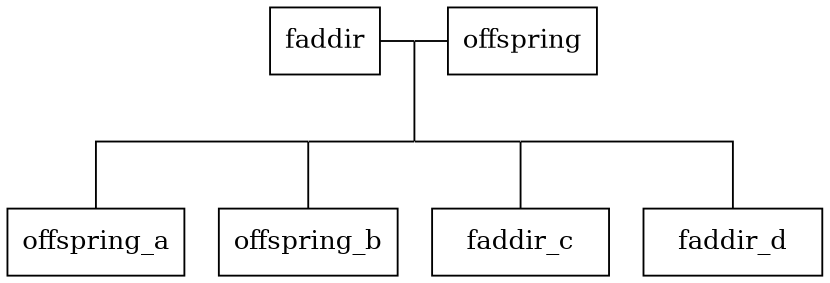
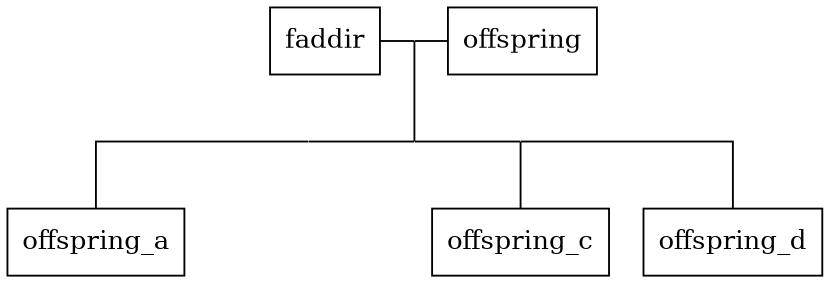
node "offspring_b": removed
node "faddir_c": label "faddir_c" -> "offspring_c"
node "faddir_d": label "faddir_d" -> "offspring_d"
